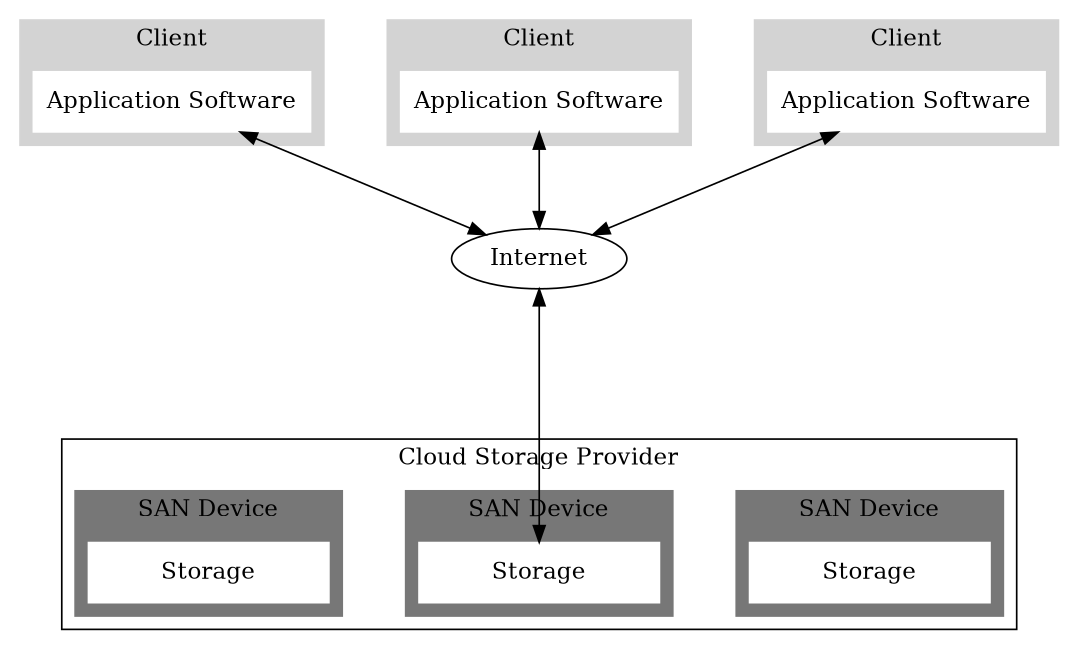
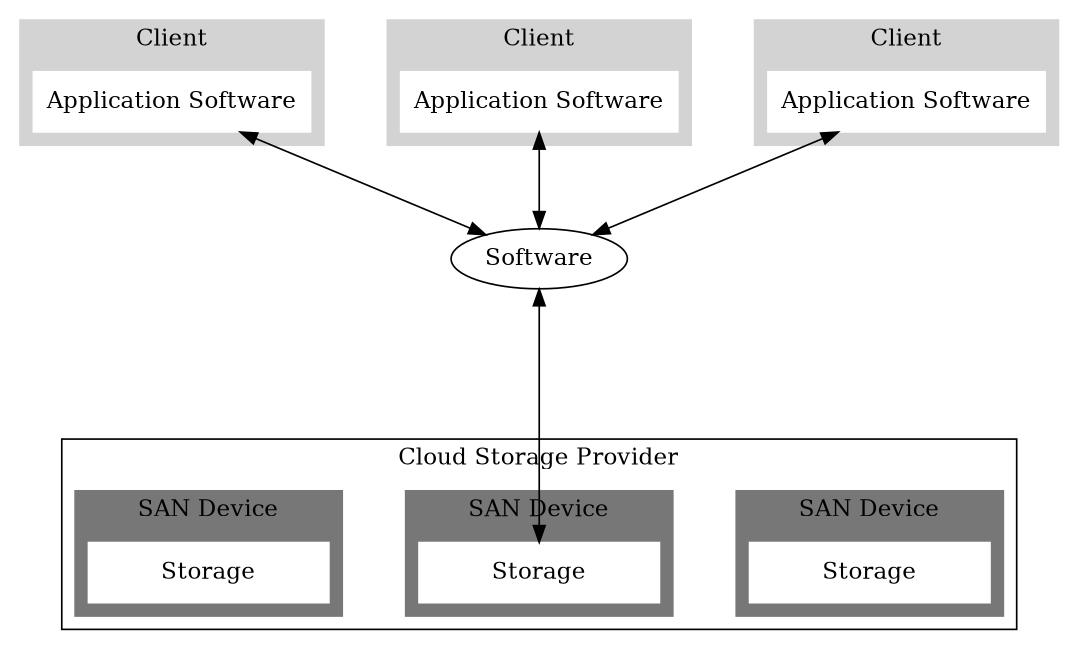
node "Internet": label "Internet" -> "Software"
